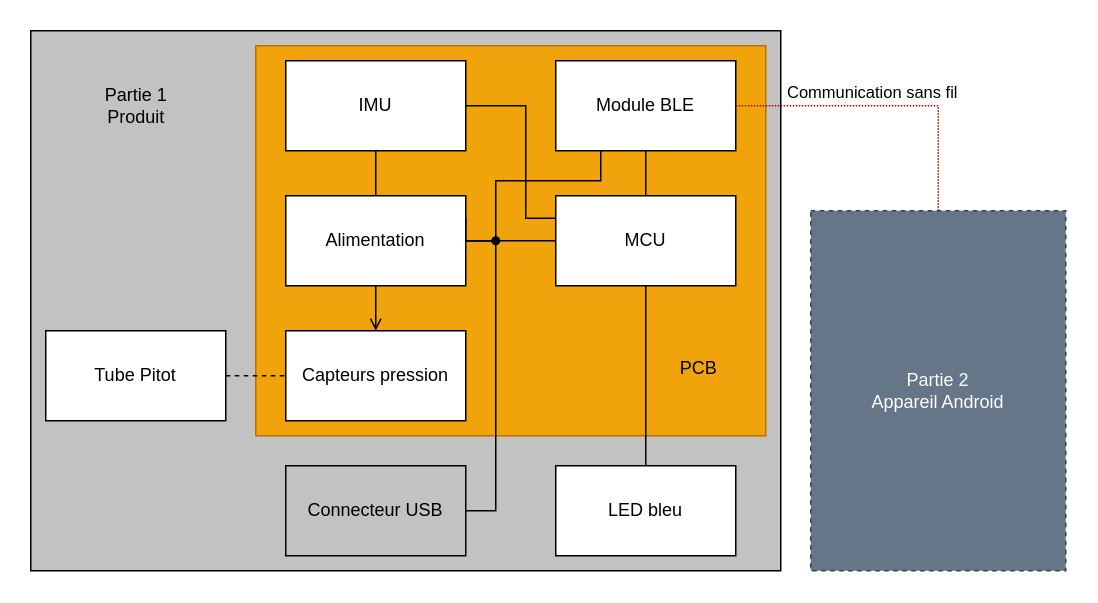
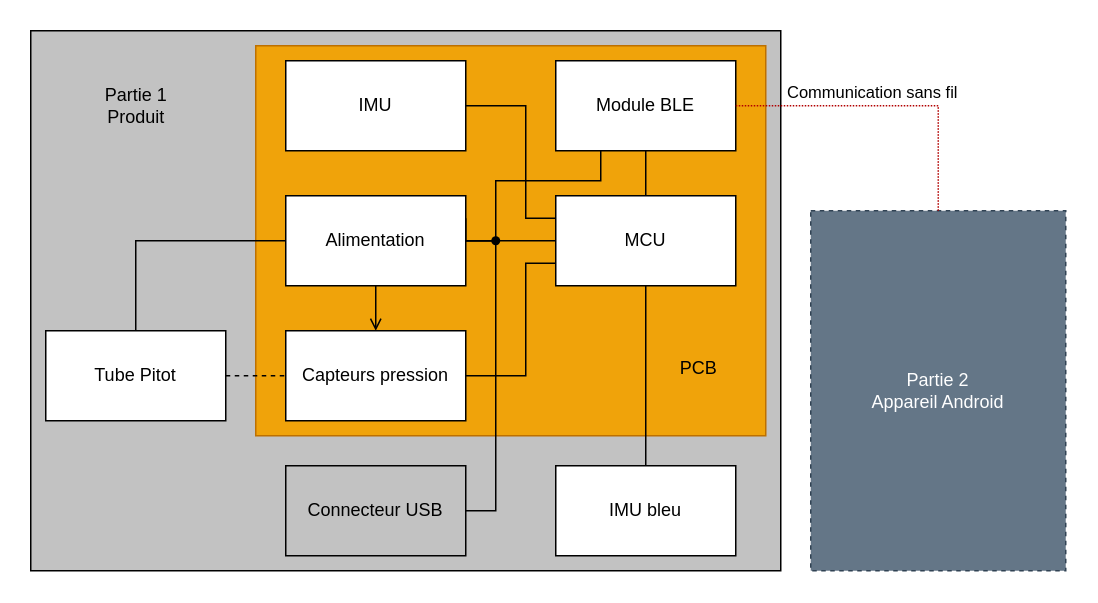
edge "IMU" -- "Alimentation": now "Tube Pitot" -- "Alimentation"
edge "MCU" -- "Capteurs pression": added
node "LED bleu": label "LED bleu" -> "IMU bleu"
